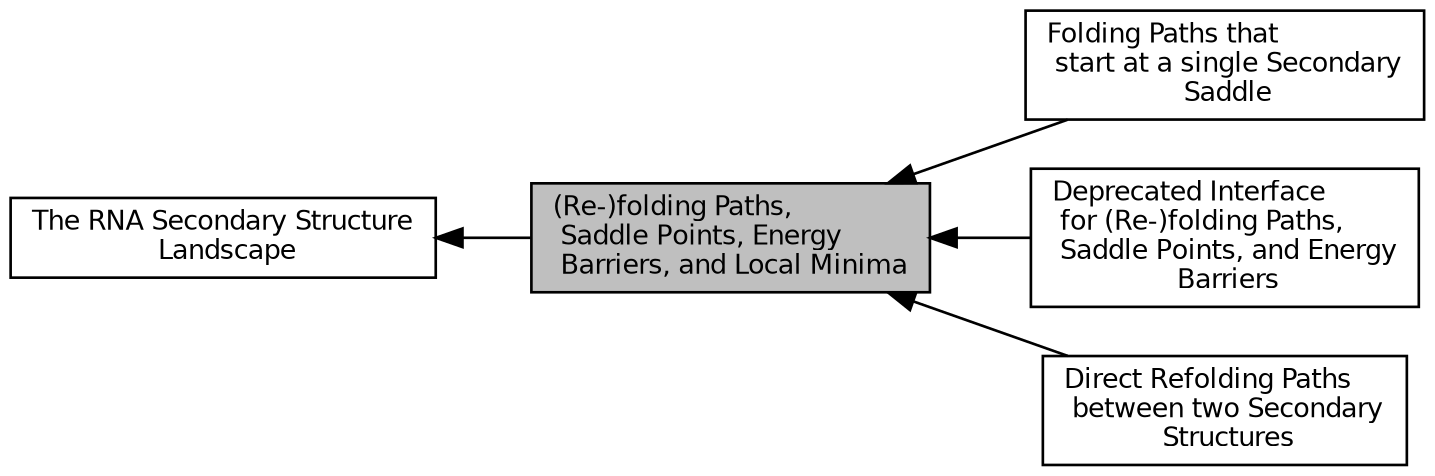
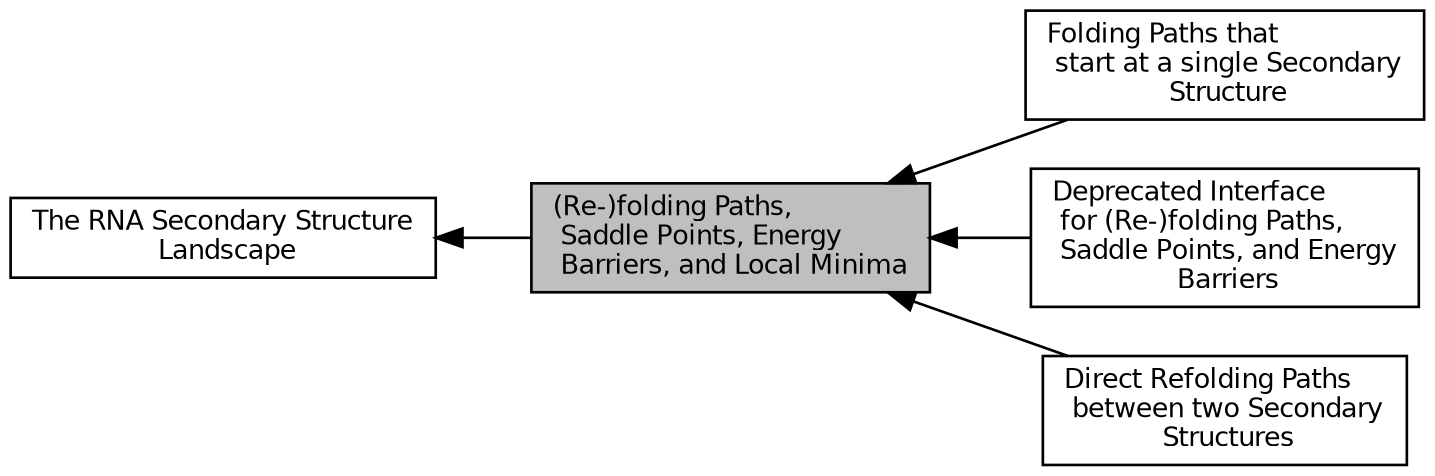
node "Folding Paths that start at a single Secondary Saddle": label "Folding Paths that start at a single Secondary Saddle" -> "Folding Paths that start at a single Secondary Structure"
